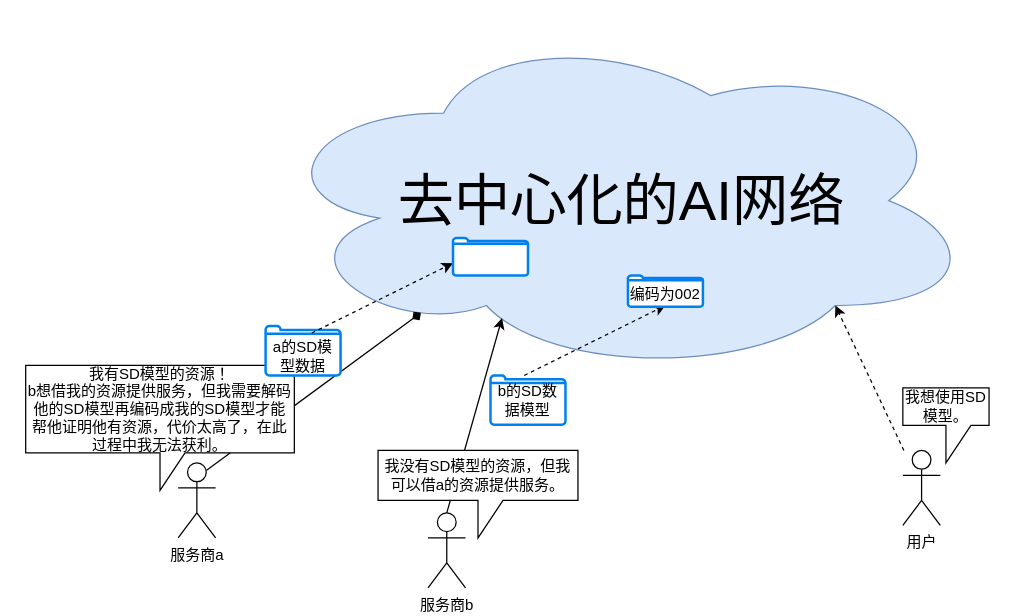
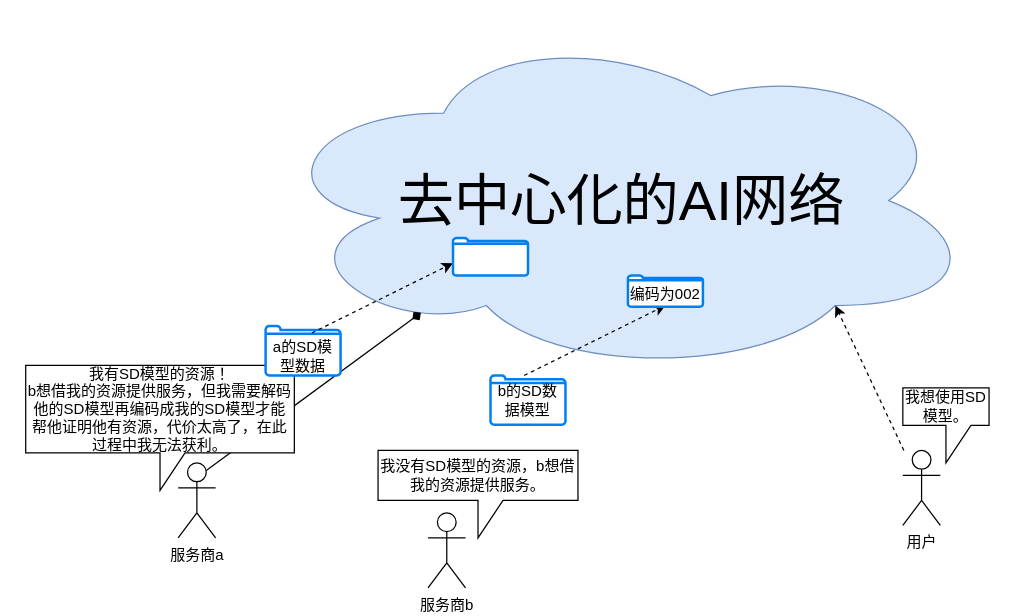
edge "服务商b" -> "去中心化的AI网络": removed
node "我没有SD模型的资源，但我可以借a的资源提供服务。": label "我没有SD模型的资源，但我可以借a的资源提供服务。" -> "我没有SD模型的资源，b想借我的资源提供服务。"
